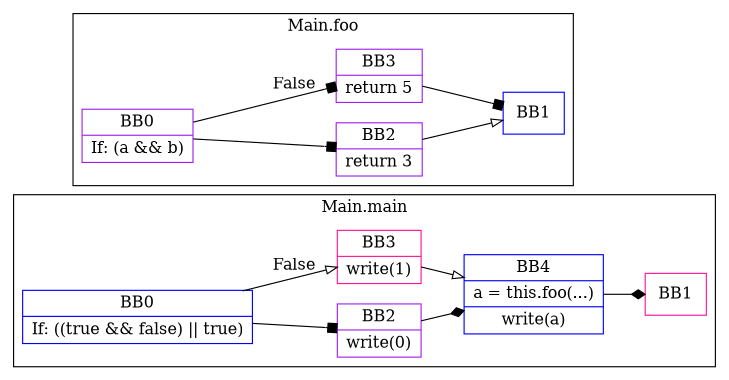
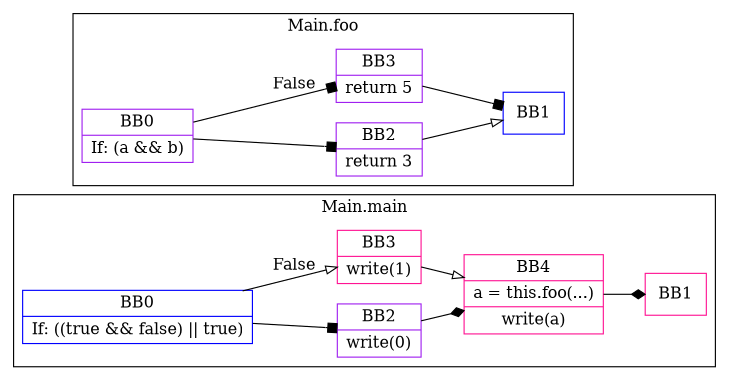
node "BB4": color blue -> deeppink
